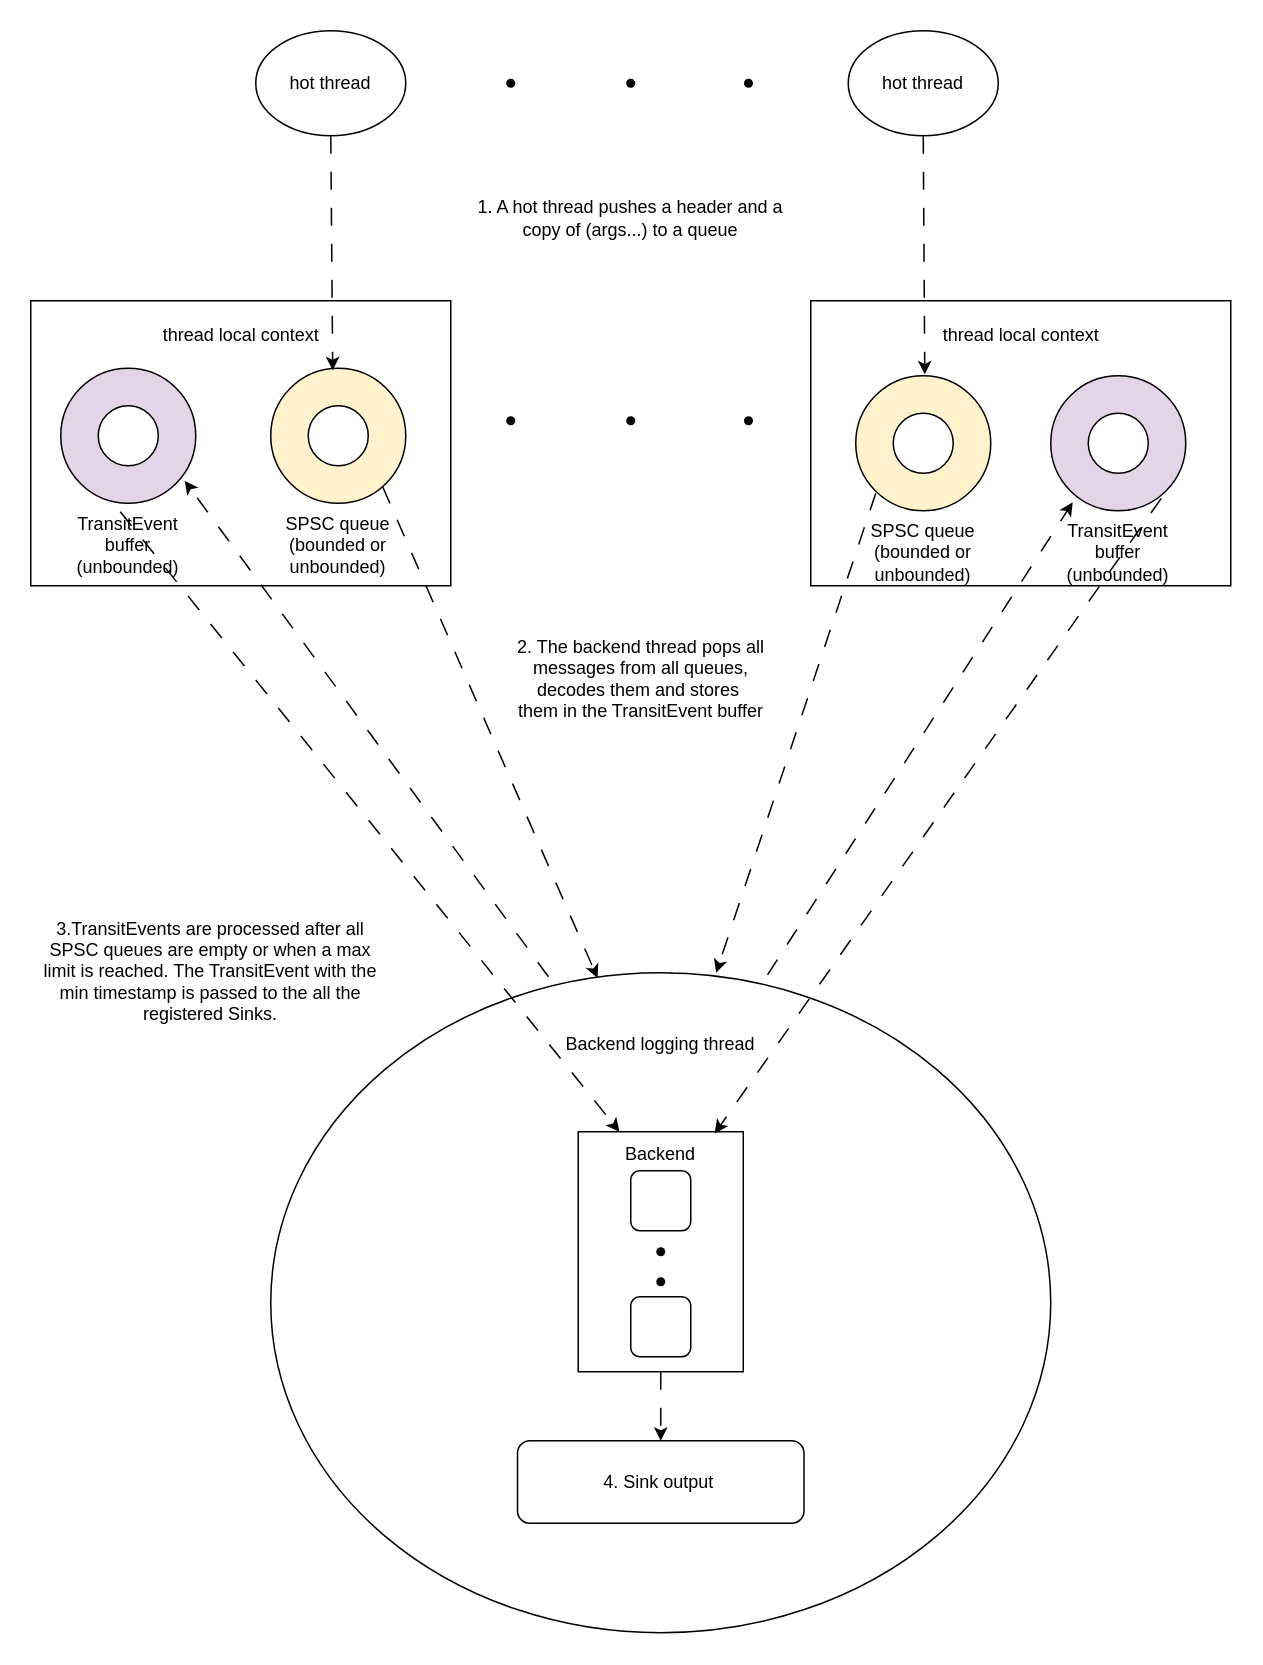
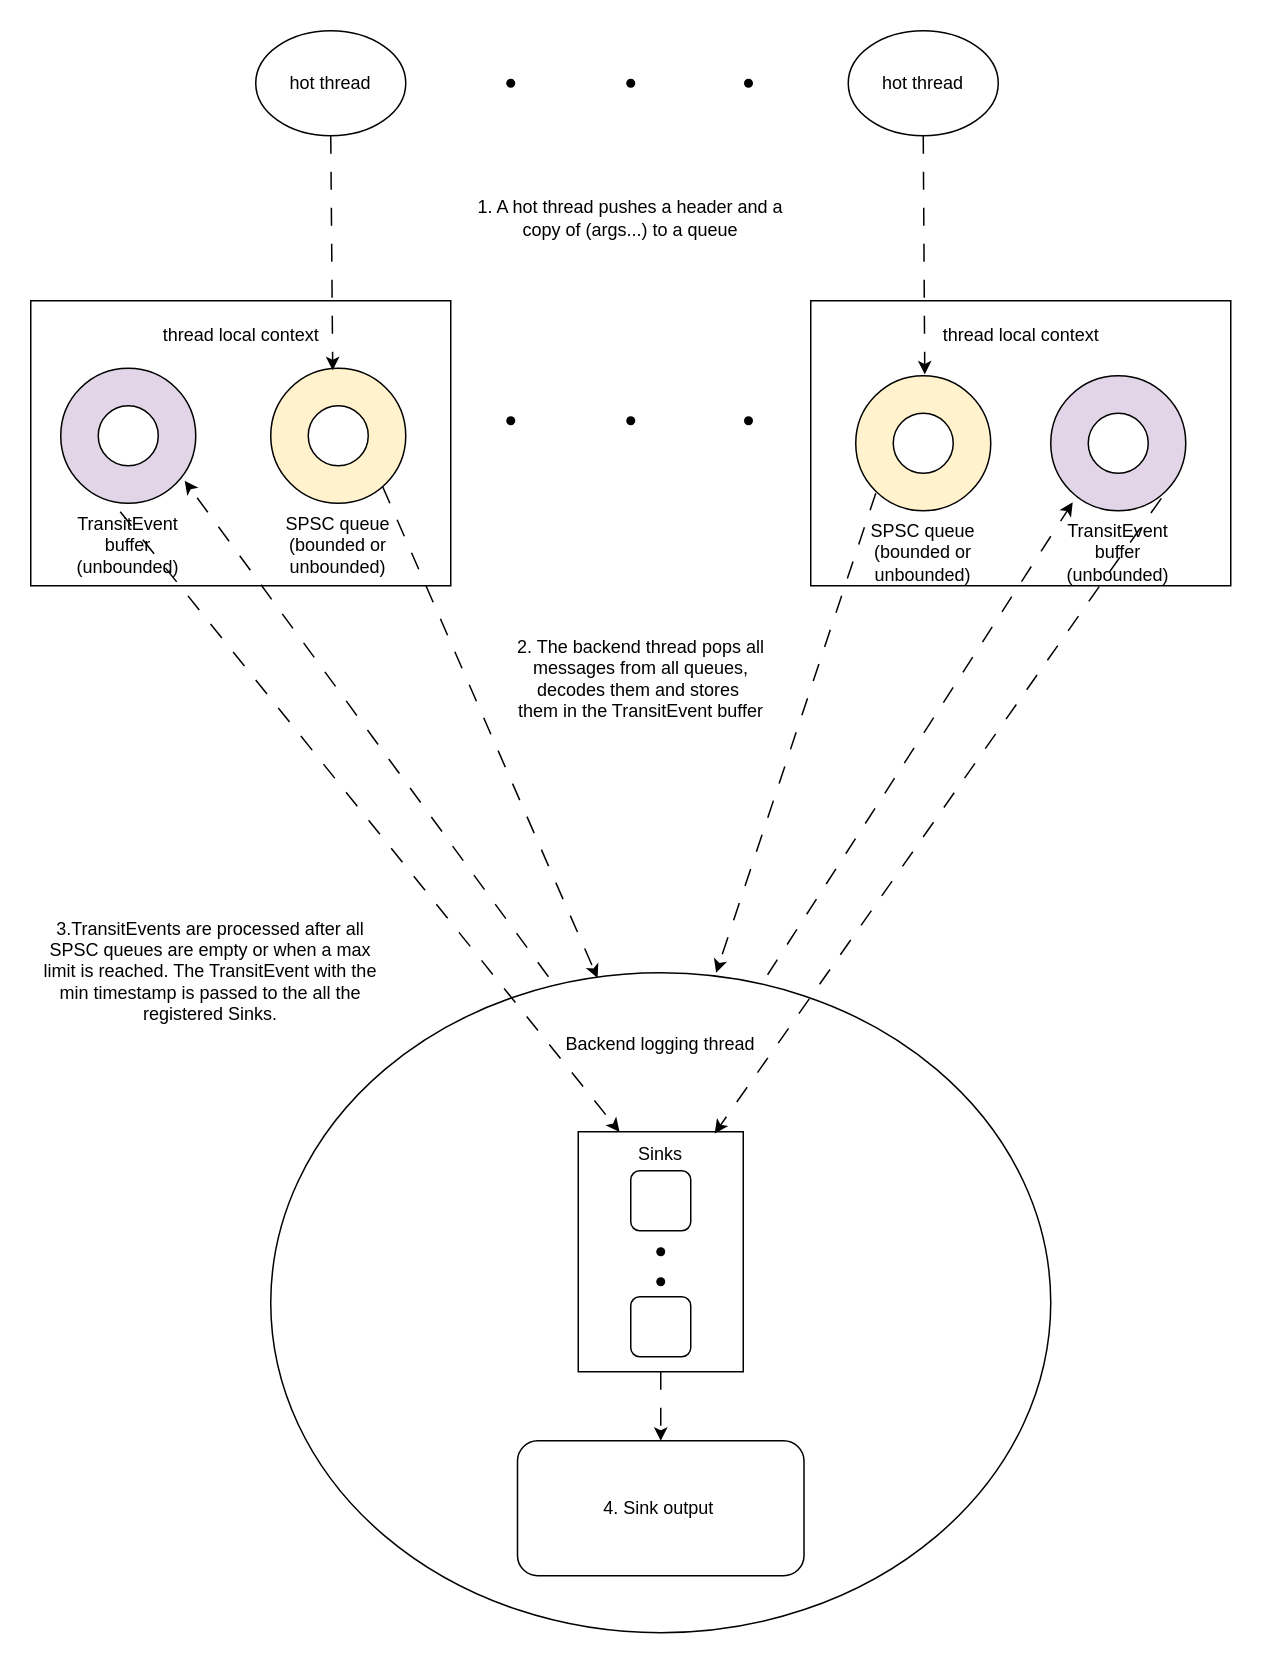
node "Backend": label "Backend" -> "Sinks"
node "4. Sink output": size 287x83 -> 287x135
